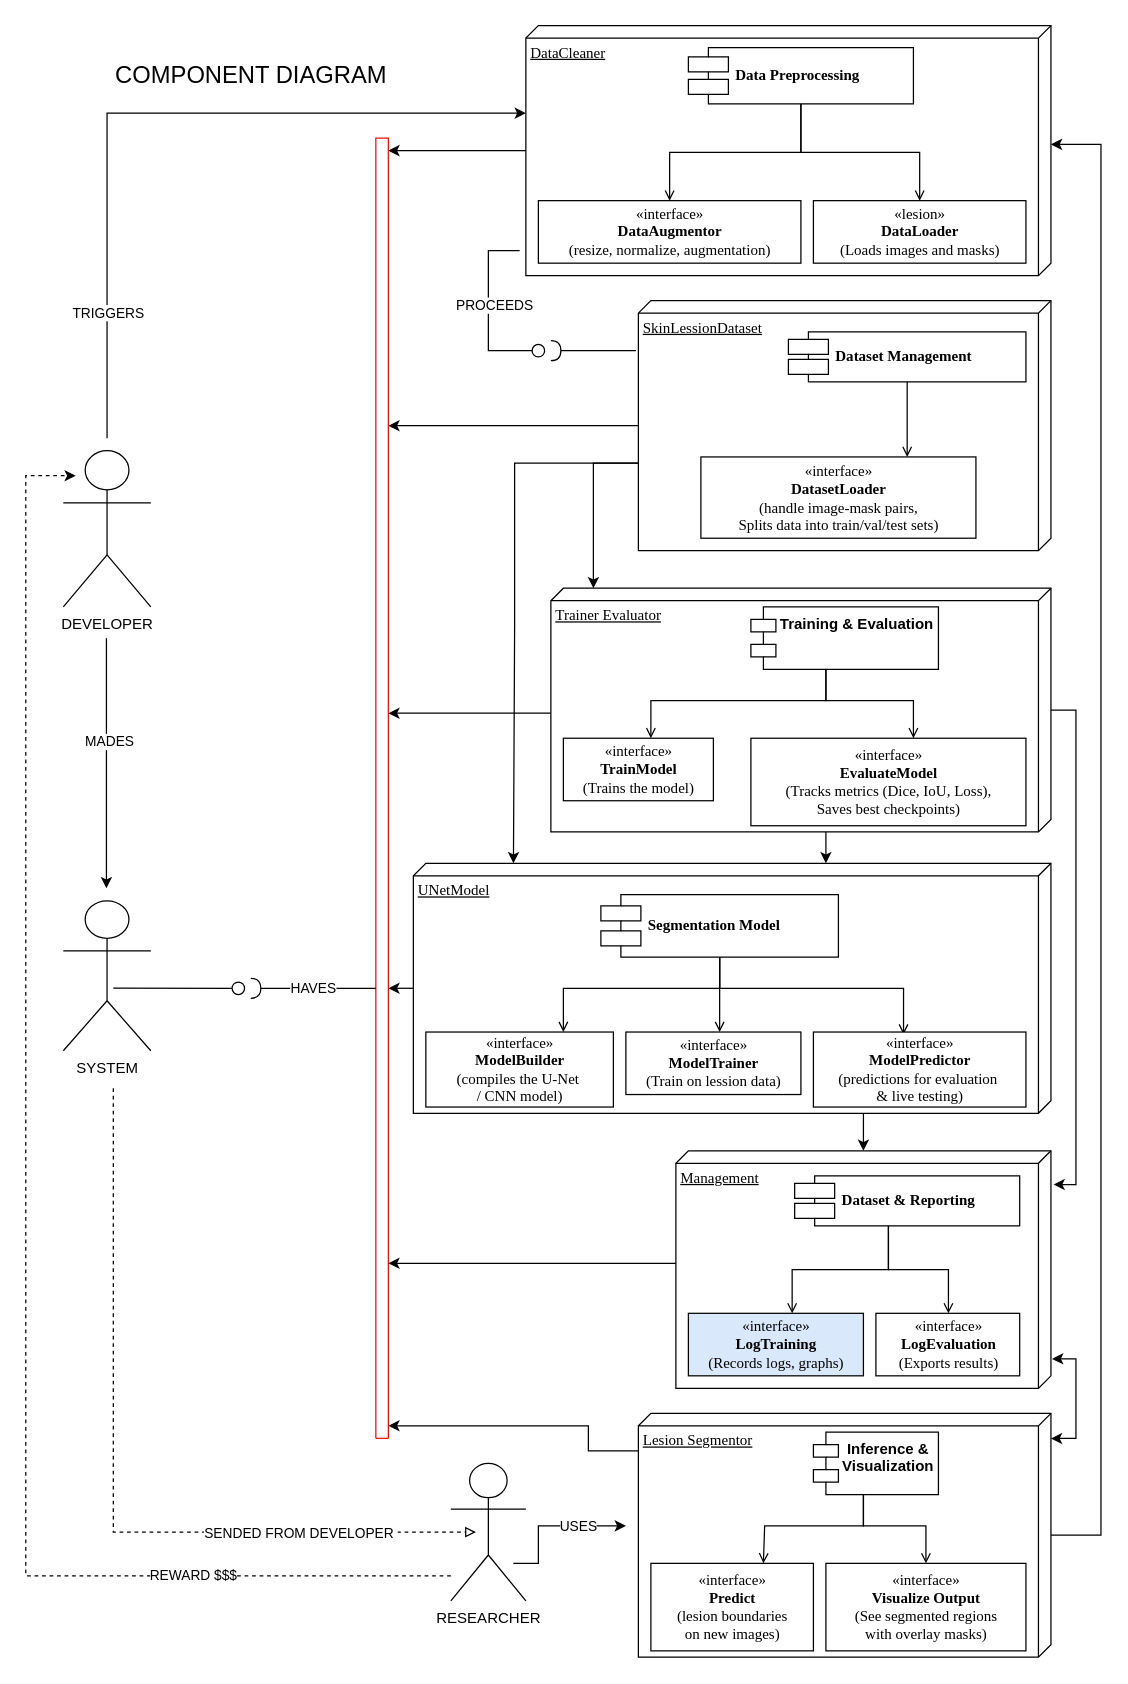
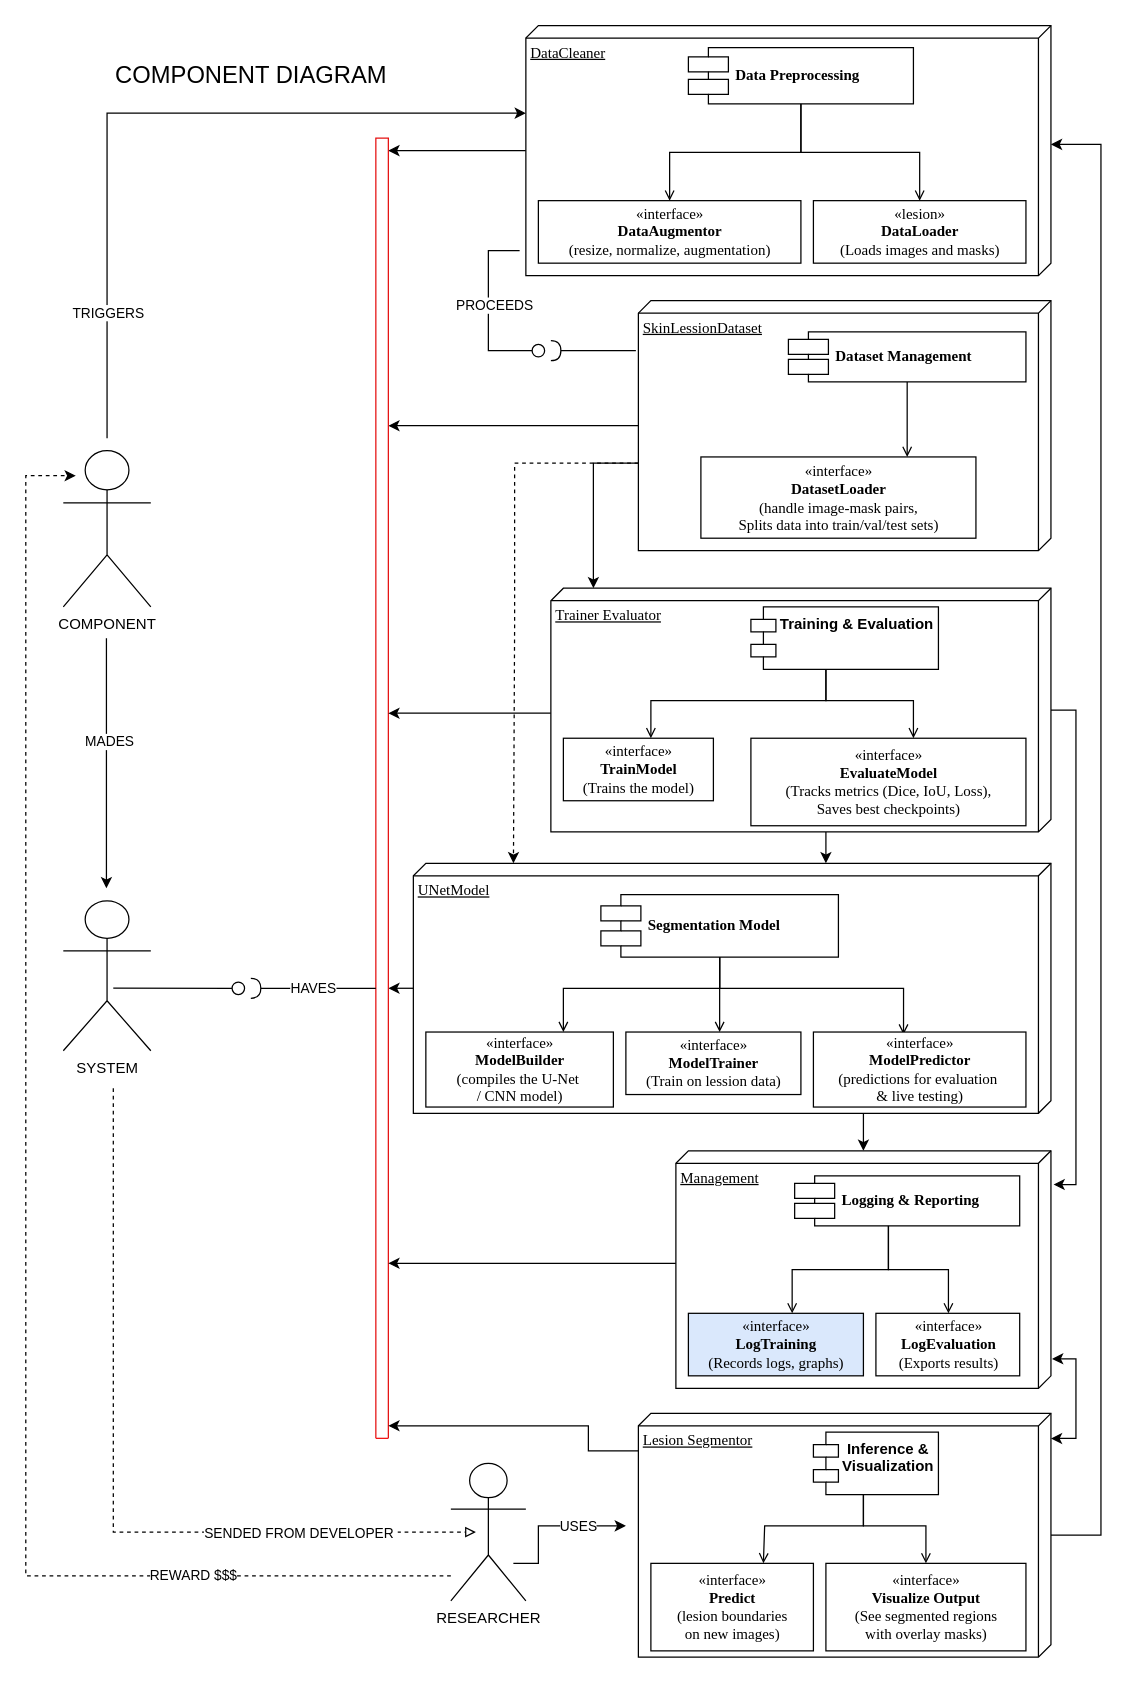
edge "SkinLessionDataset" -> "UNetModel": style solid -> dashed
node "DEVELOPER": label "DEVELOPER" -> "COMPONENT"
node "Dataset & Reporting": label "Dataset & Reporting" -> "Logging & Reporting"
